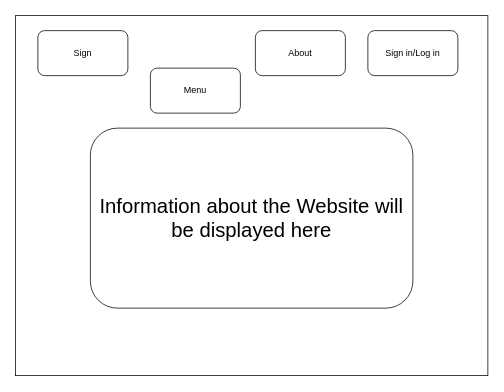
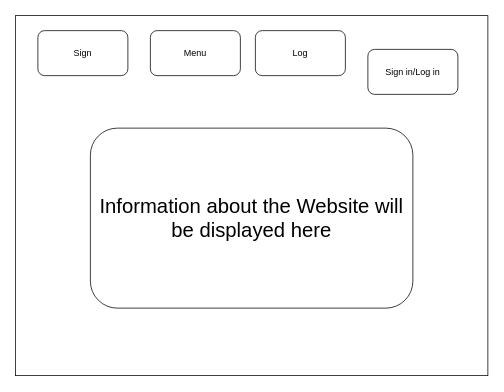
node "About": label "About" -> "Log"
node "Sign in/Log in": moved (413, 53) -> (413, 72)
node "Menu": moved (195, 90) -> (195, 53)
